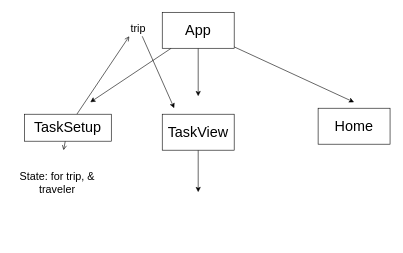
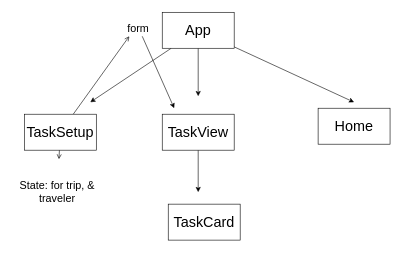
node "trip": label "trip" -> "form"
node "TaskSetup": size 87x27 -> 72x36
node "State: for trip, & traveler": moved (57, 183) -> (57, 192)
node "TaskCard": added
